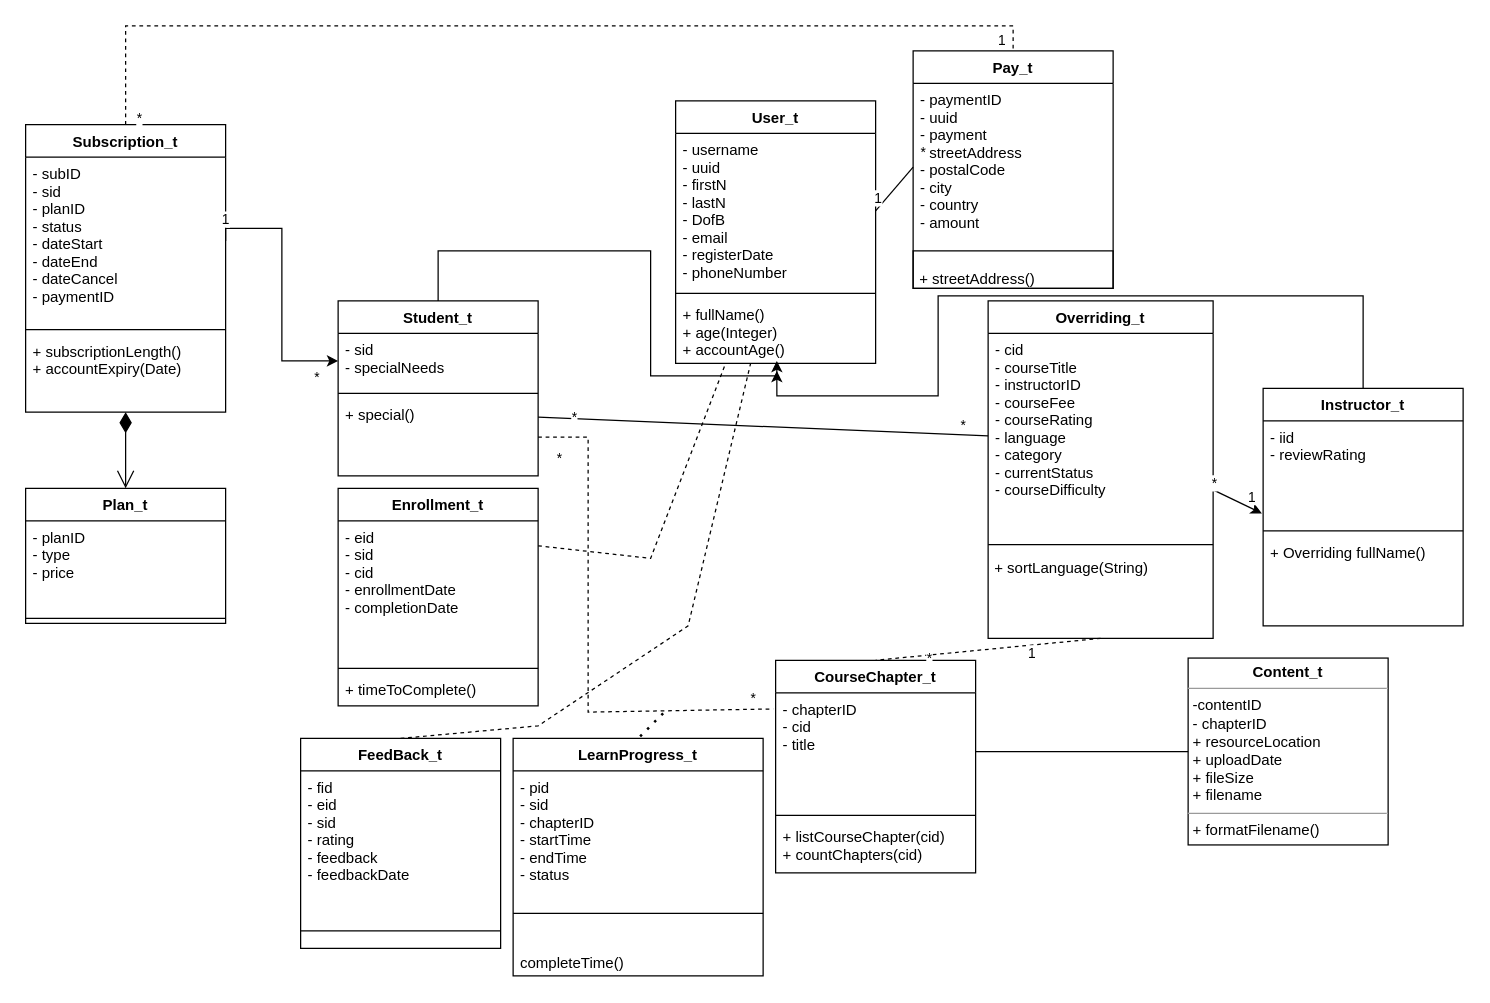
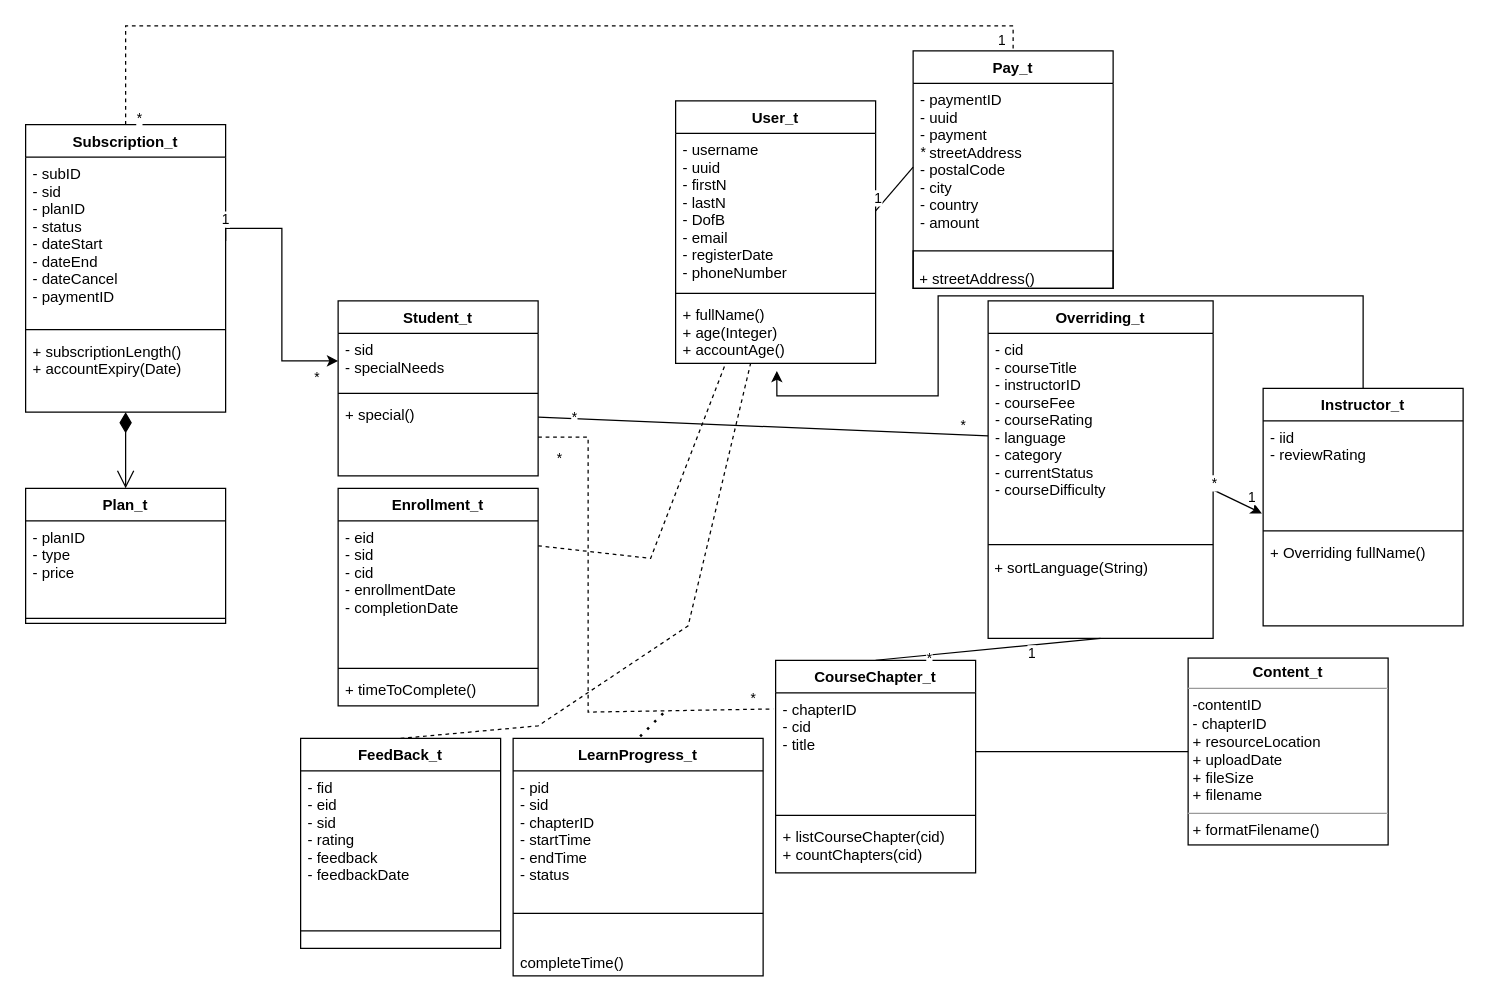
edge "Student_t" -> "+ fullName() + age(Integer) + accountAge()": removed
edge "Overriding_t" -- "CourseChapter_t": style dashed -> solid
